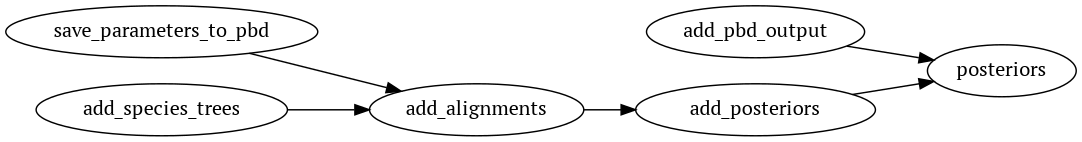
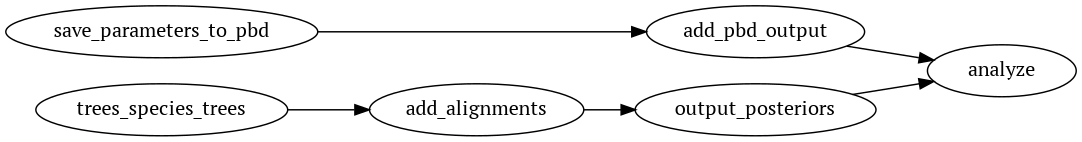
edge "save_parameters_to_pbd" -> "add_alignments": now "save_parameters_to_pbd" -> "add_pbd_output"
node "posteriors": label "posteriors" -> "analyze"
node "add_species_trees": label "add_species_trees" -> "trees_species_trees"
node "add_posteriors": label "add_posteriors" -> "output_posteriors"
